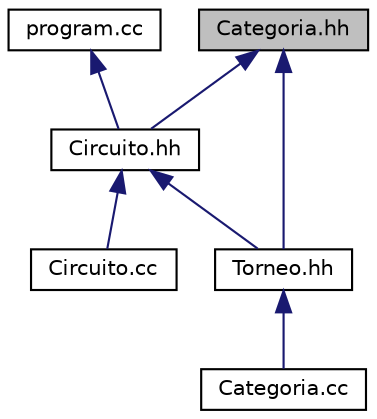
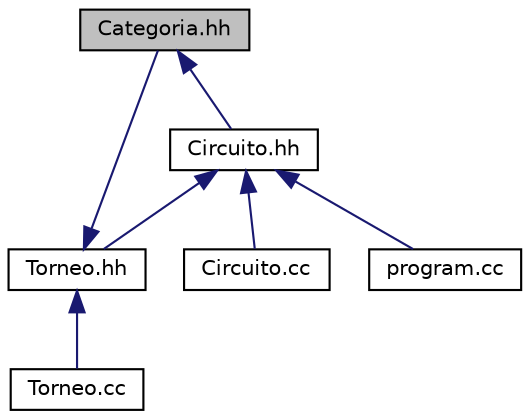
edge "Circuito.hh" -> "program.cc": reversed
edge "Torneo.hh" -> "Categoria.hh": reversed
node "Categoria.cc": label "Categoria.cc" -> "Torneo.cc"
